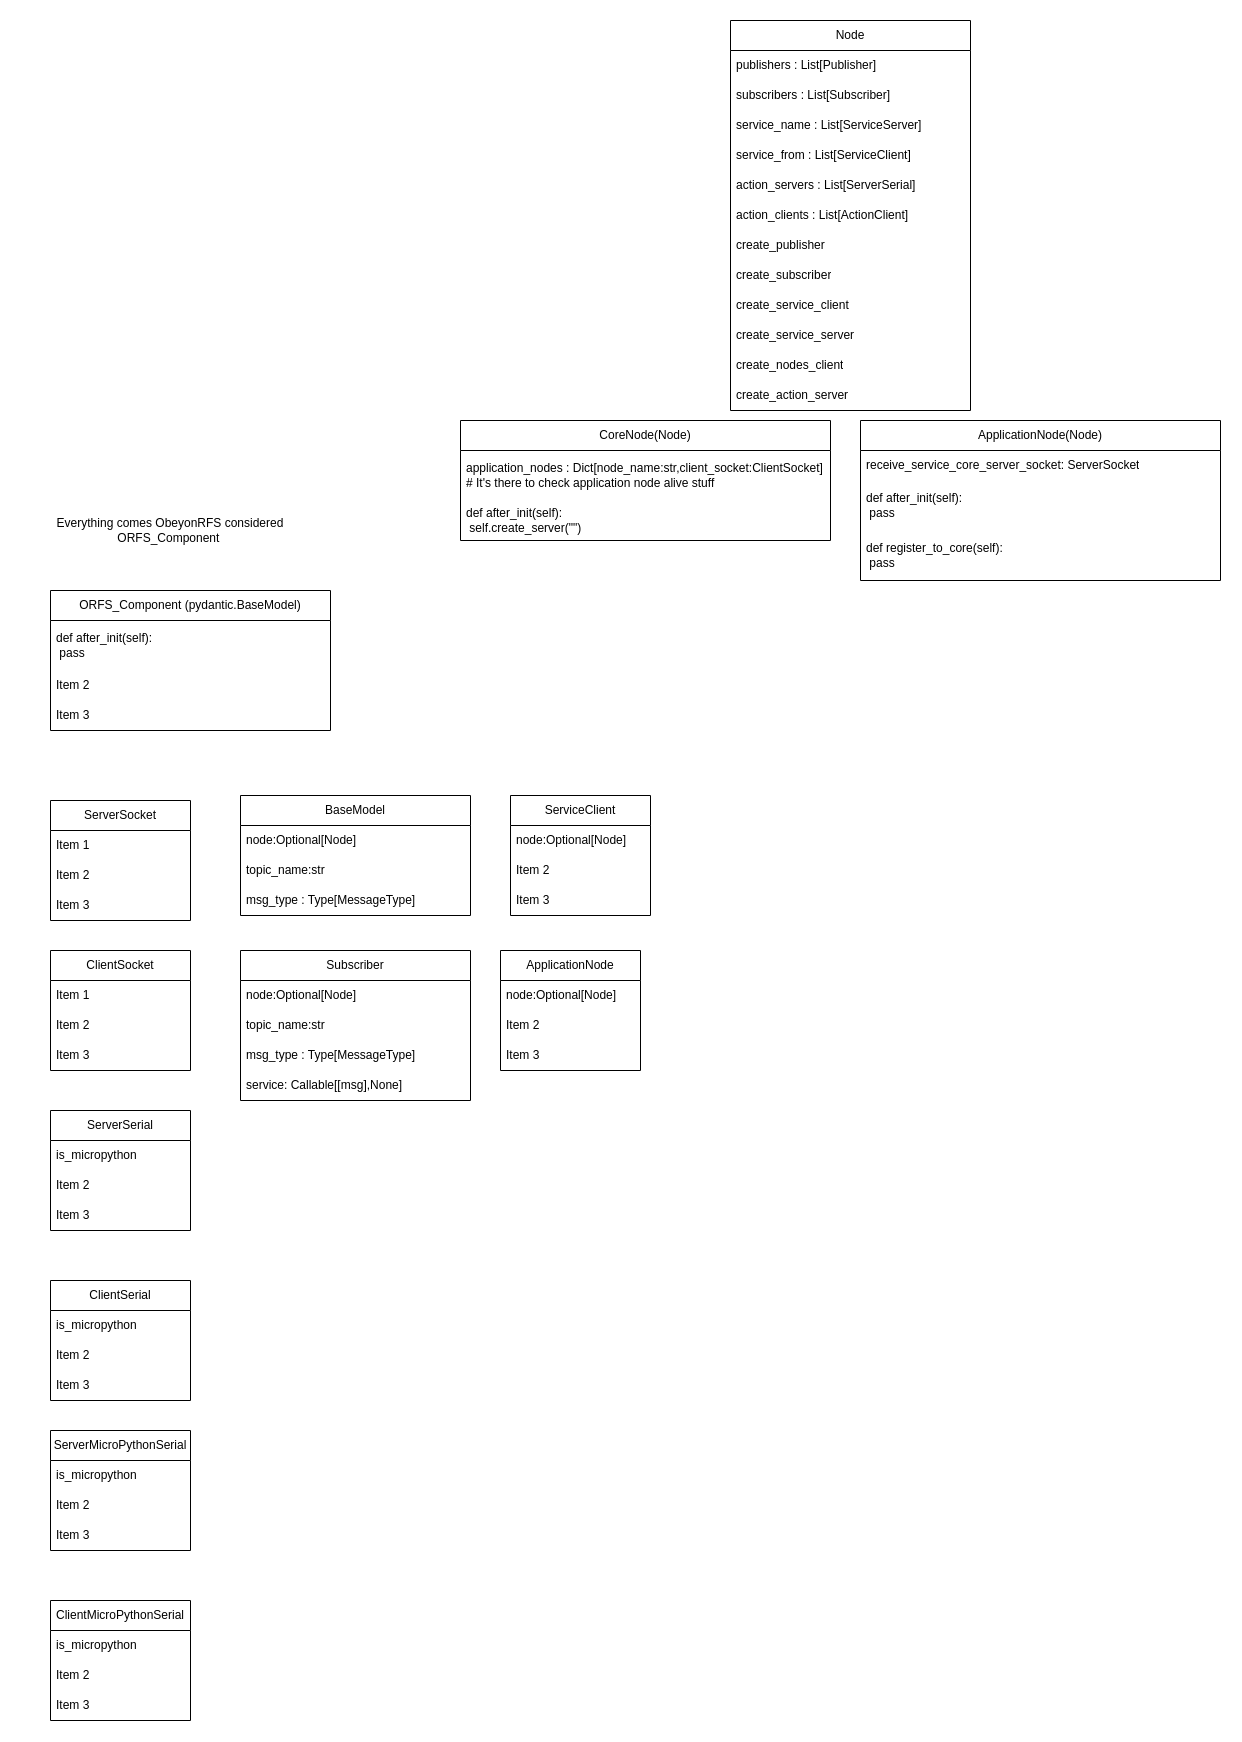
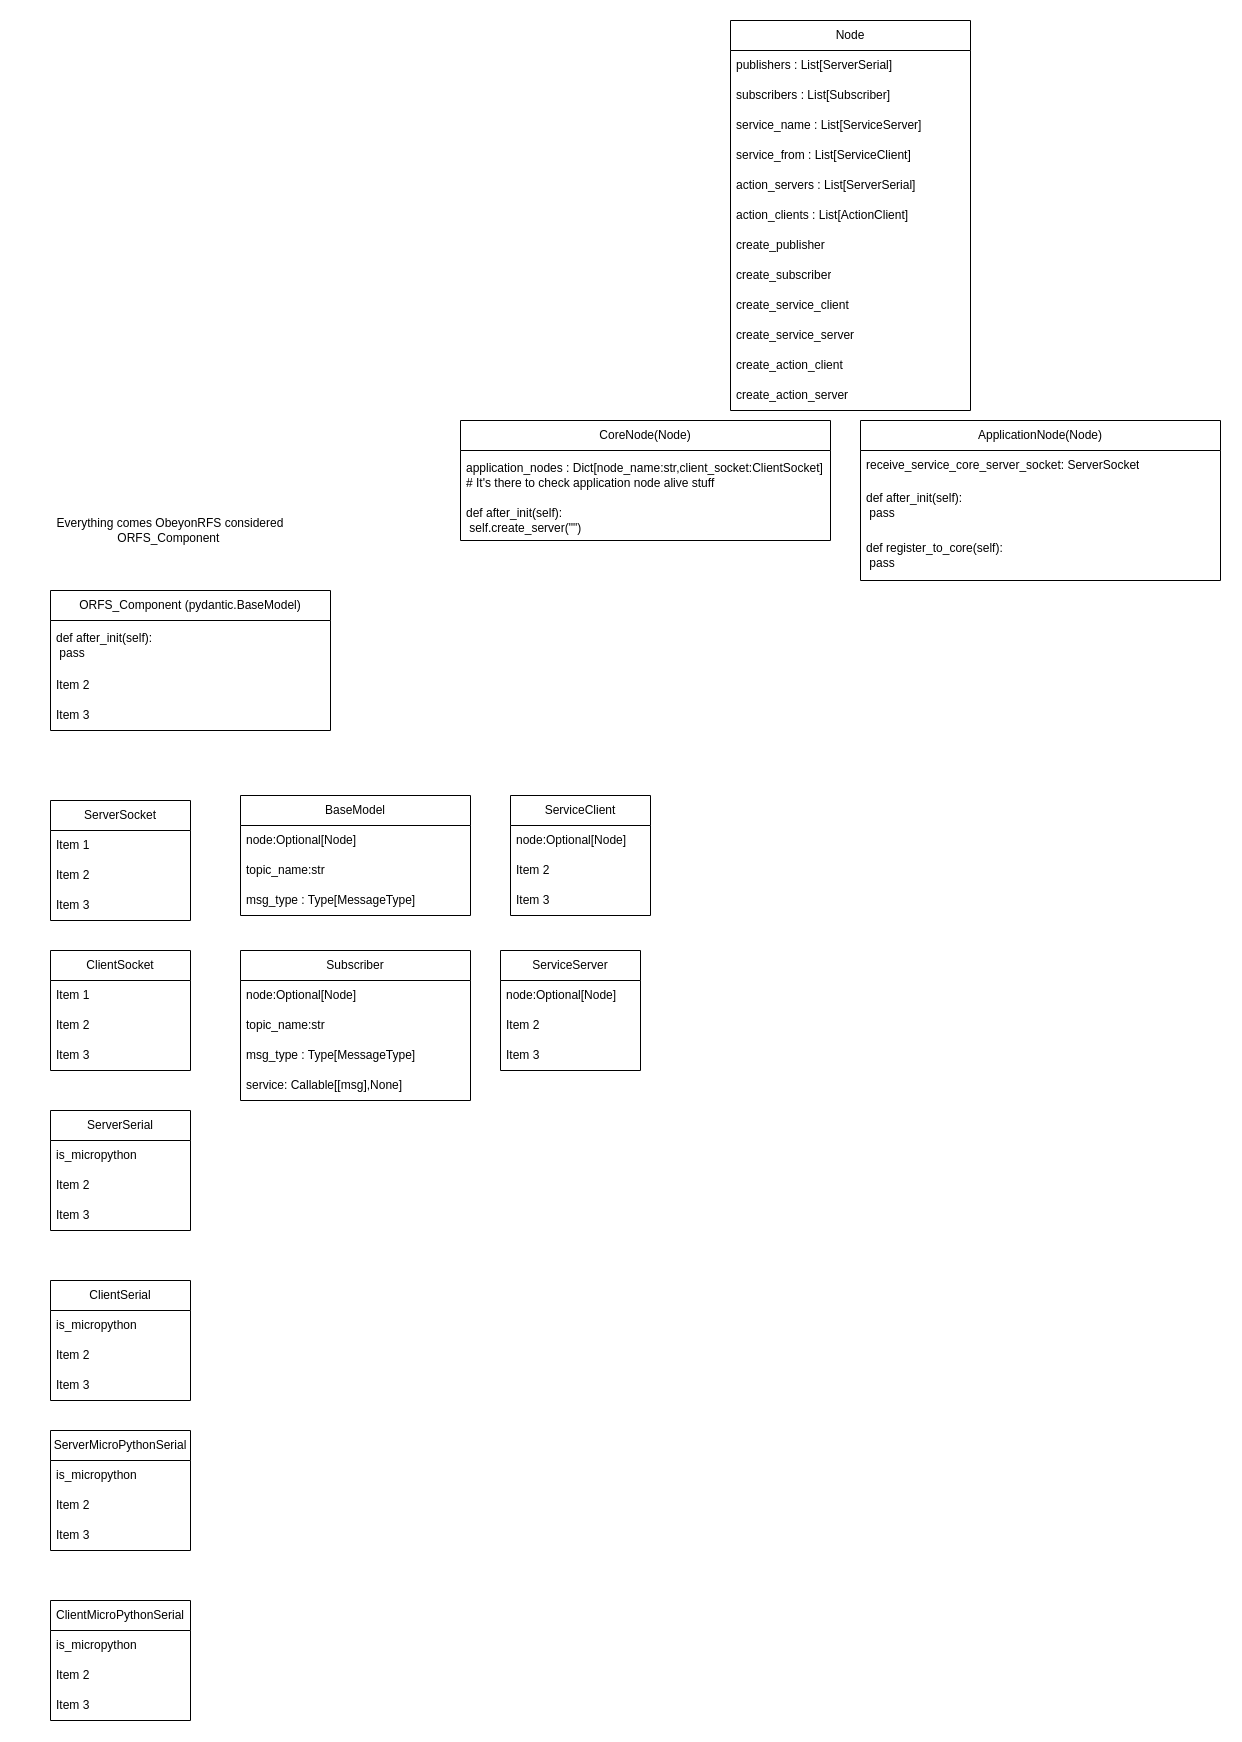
node "publishers : List[Publisher]": label "publishers : List[Publisher]" -> "publishers : List[ServerSerial]"
node "create_nodes_client": label "create_nodes_client" -> "create_action_client"
node "ApplicationNode": label "ApplicationNode" -> "ServiceServer"
